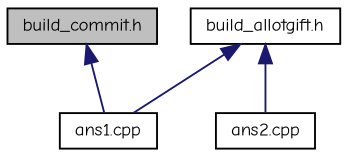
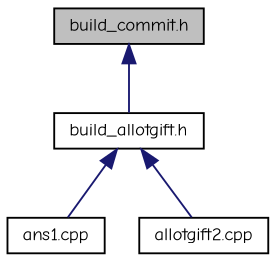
edge "ans1.cpp" -> "build_commit.h": now "build_allotgift.h" -> "build_commit.h"
node "ans2.cpp": label "ans2.cpp" -> "allotgift2.cpp"
